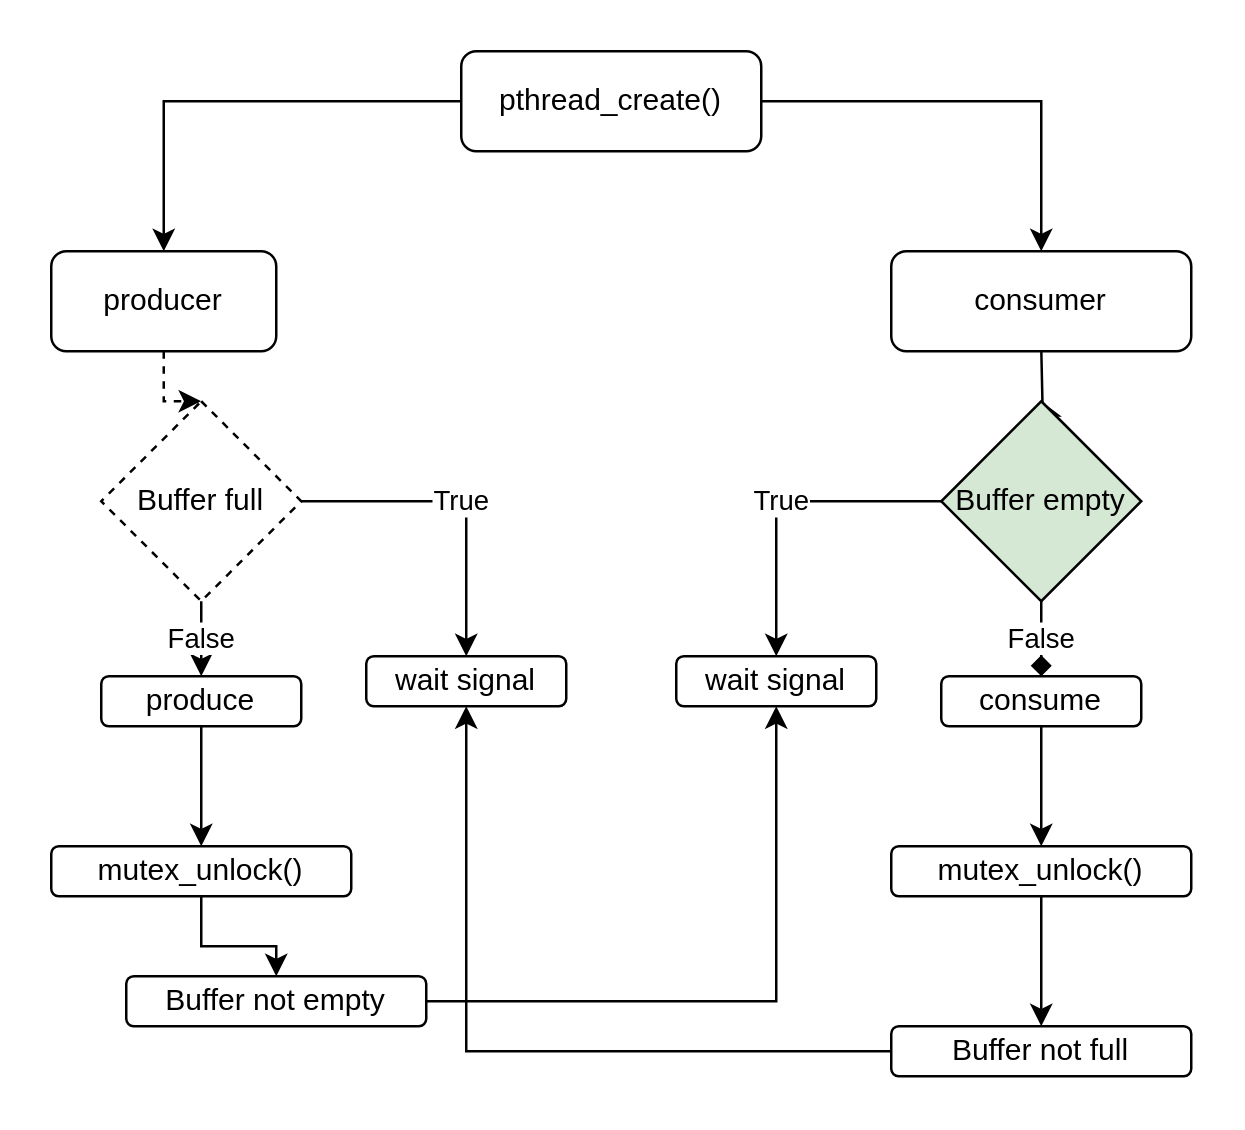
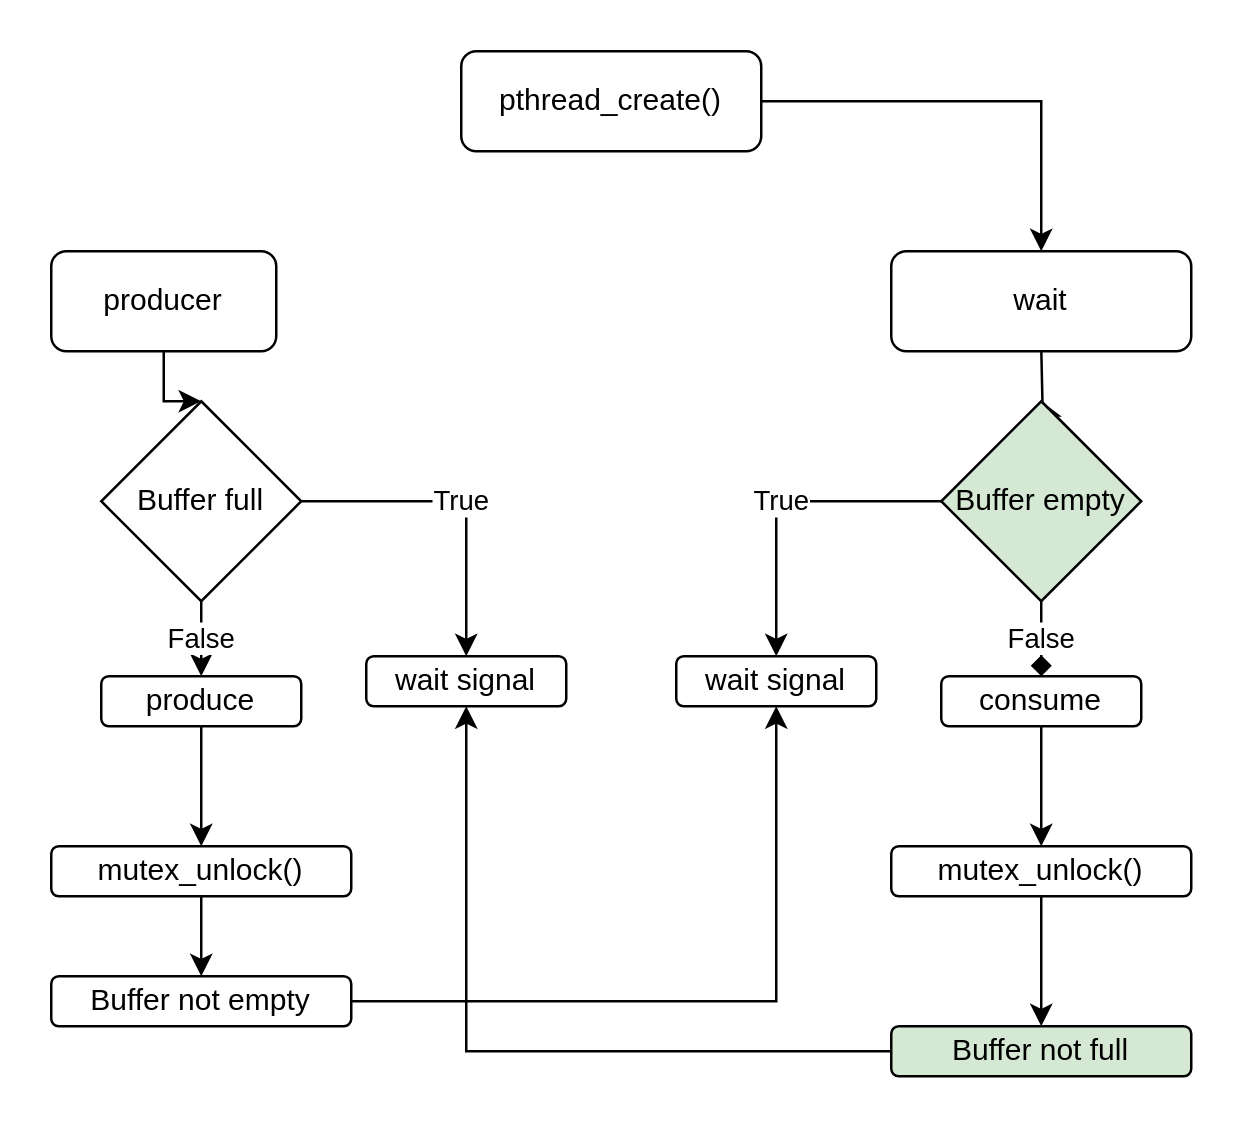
edge "pthread_create()" -> "producer": removed
node "consumer": label "consumer" -> "wait"
edge "producer" -> "Buffer full": style dashed -> solid
node "Buffer full": style dashed -> solid
node "Buffer not empty": moved (276, 1001) -> (201, 1001)
node "Buffer not full": fillcolor #ffffff -> #d5e8d4
